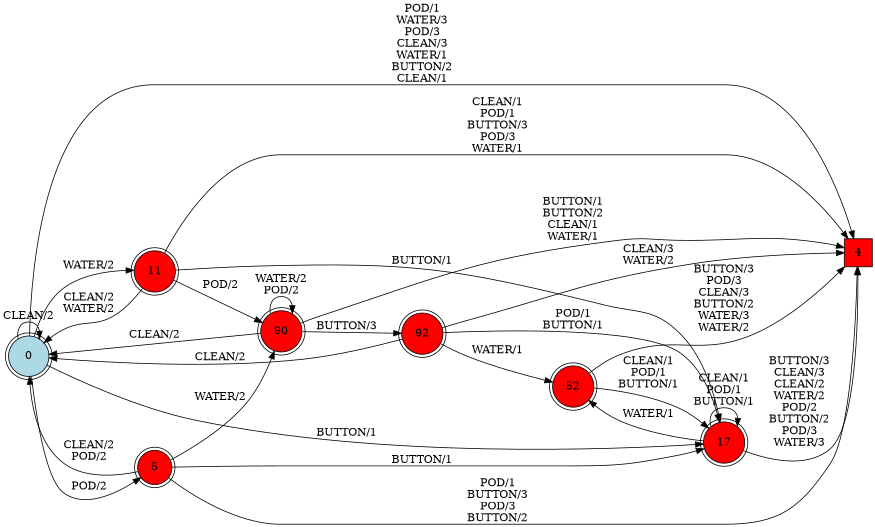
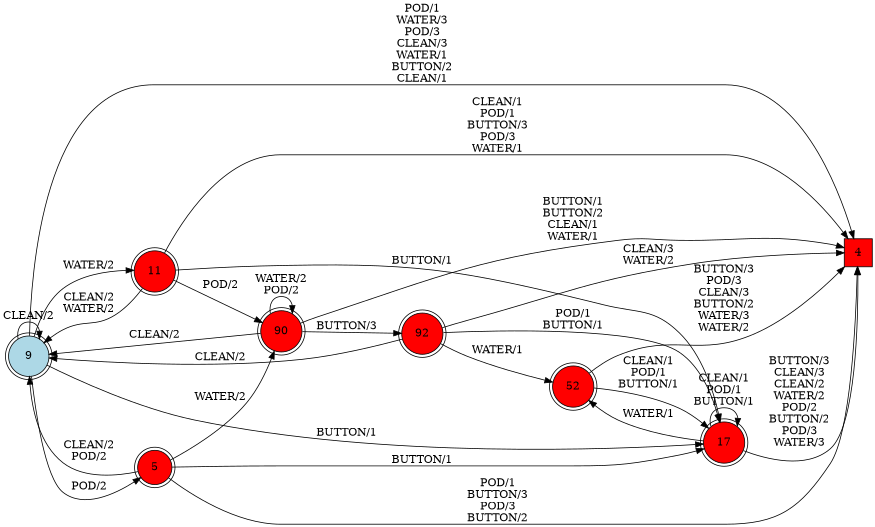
node "0": label "0" -> "9"
